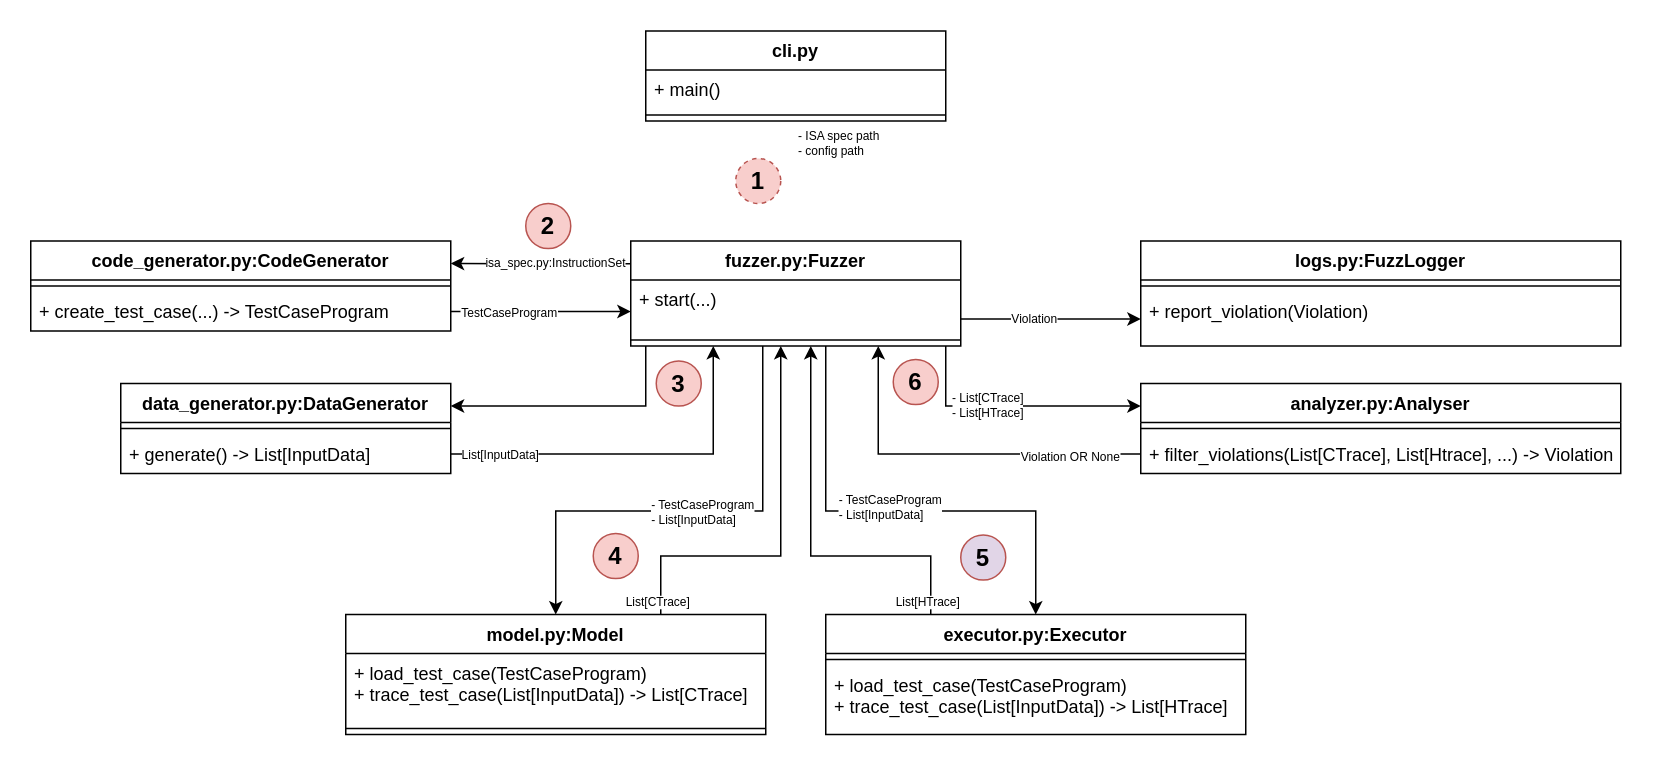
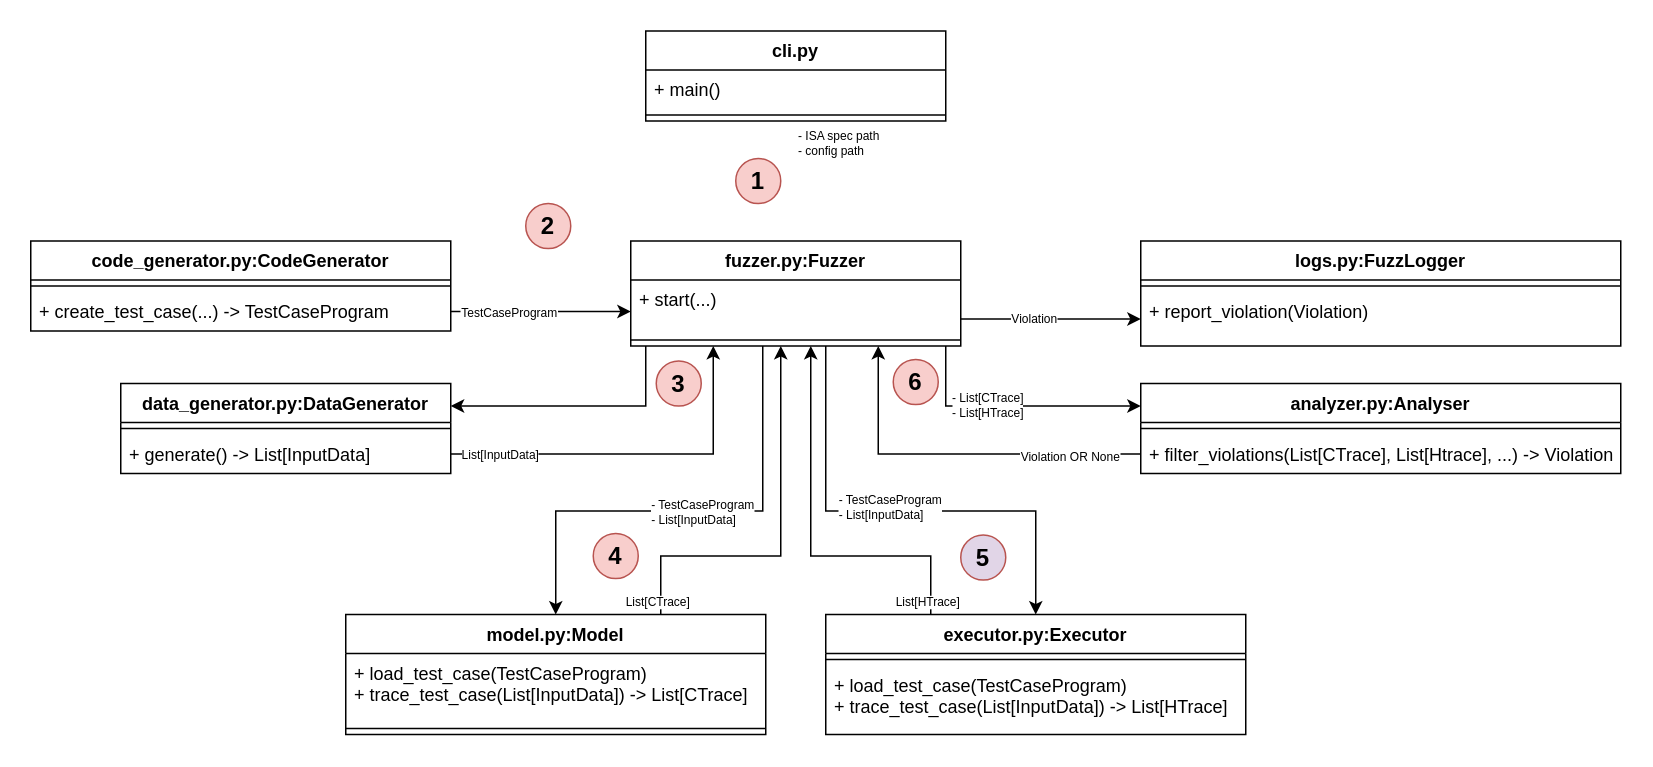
node "1": style dashed -> solid
edge "fuzzer.py:Fuzzer" -> "code_generator.py:CodeGenerator": removed, label "isa_spec.py:InstructionSet"
